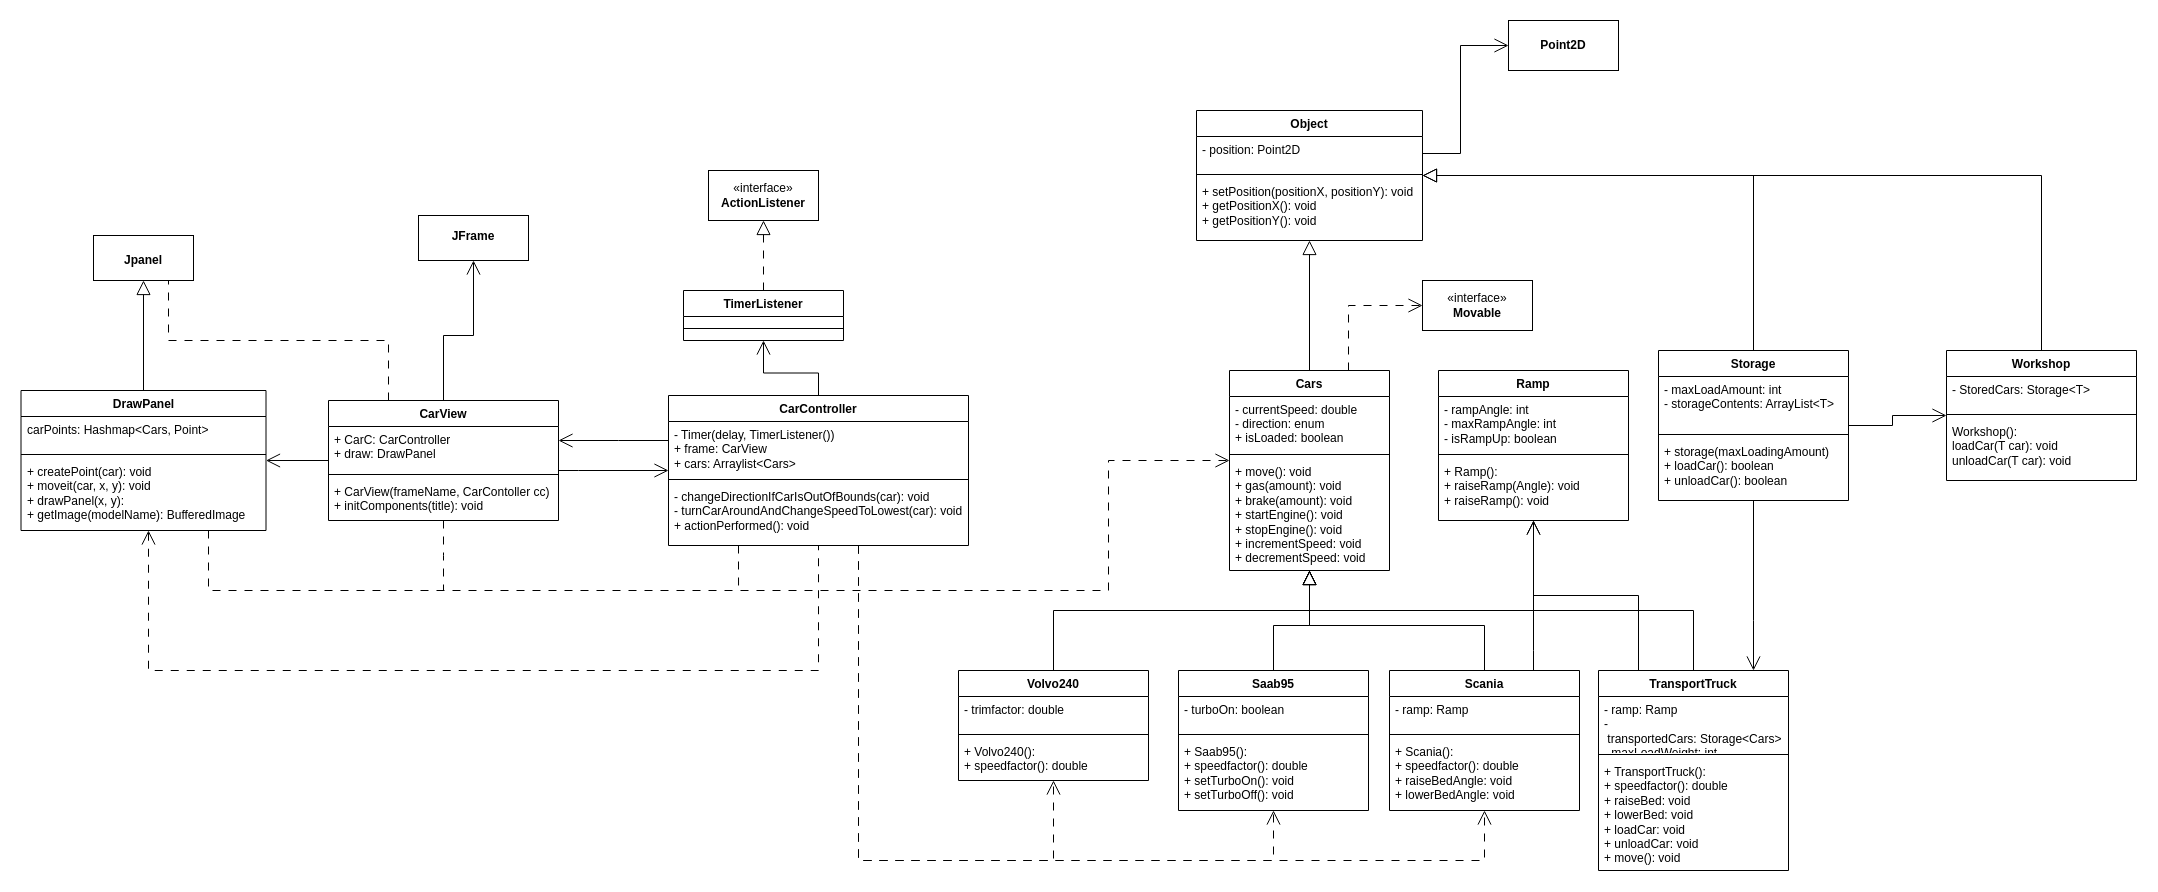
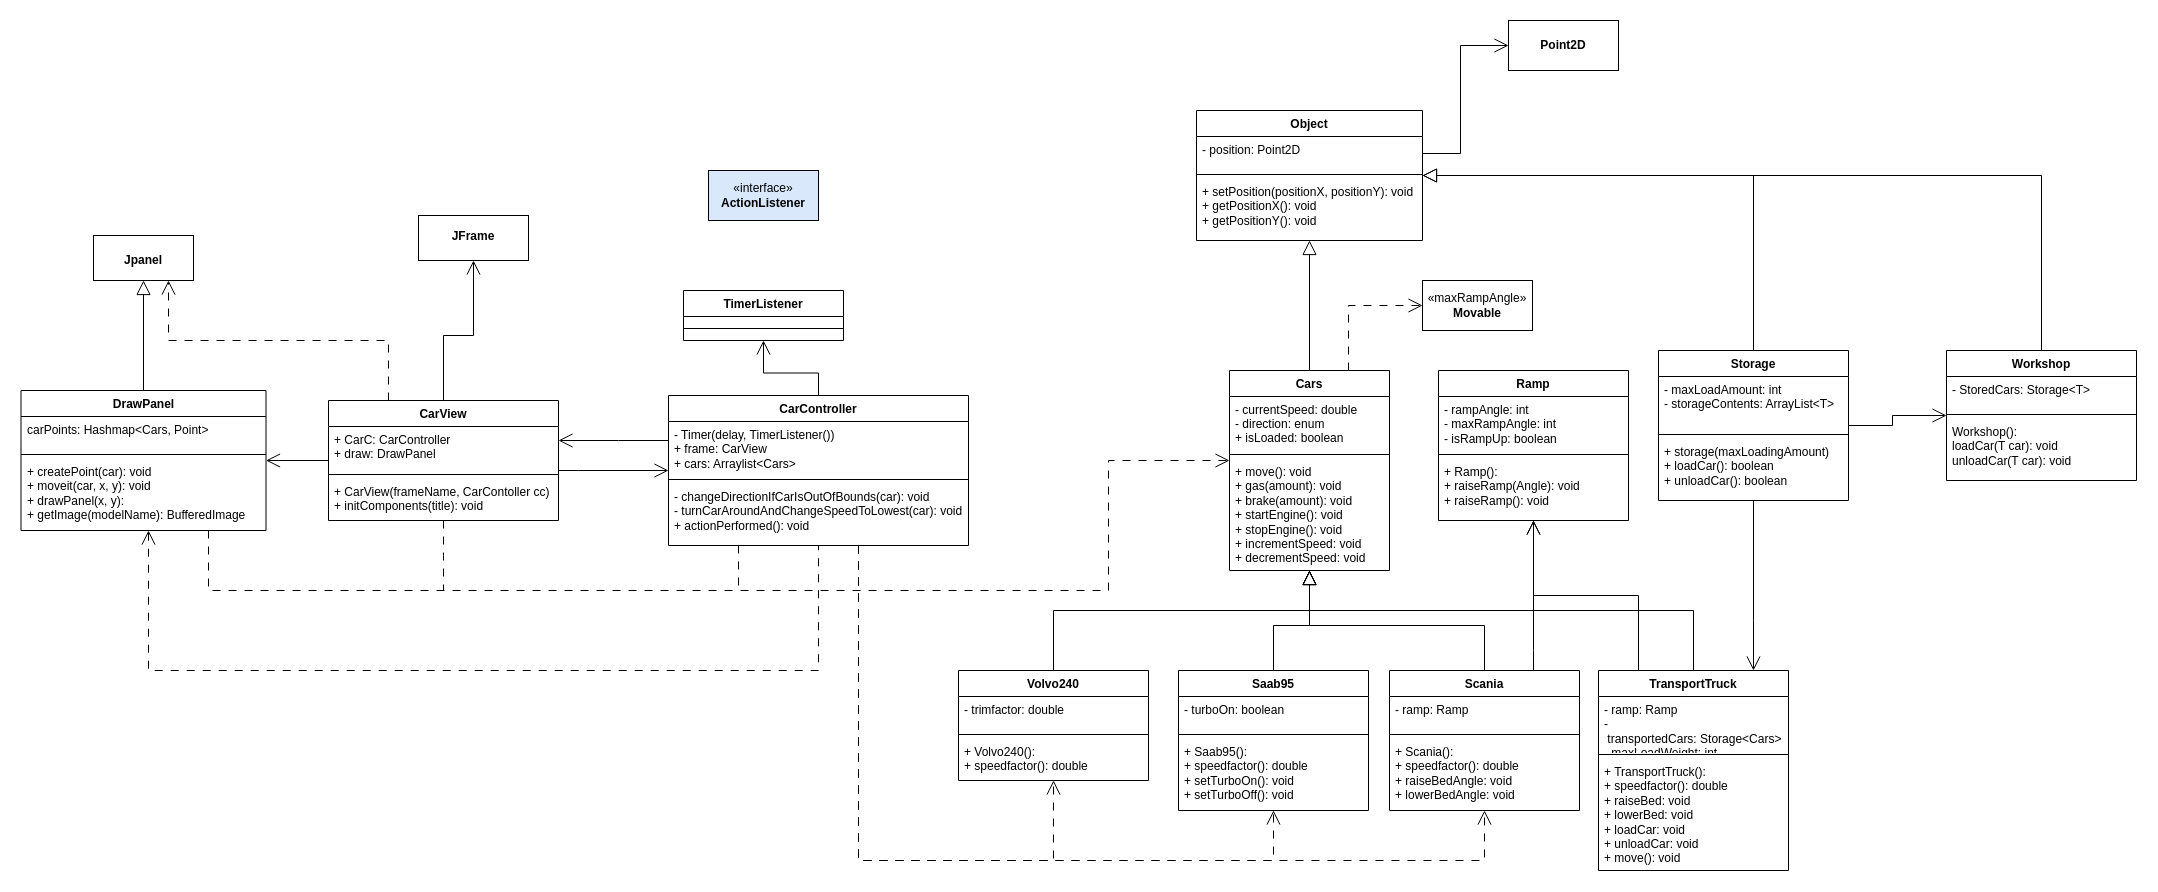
node "«interface» ActionListener": fillcolor #ffffff -> #dae8fc
edge "TimerListener" -> "«interface» ActionListener": removed
edge "Jpanel" -- "CarView": arrowhead none -> open
node "«interface» Movable": label "«interface» Movable" -> "«maxRampAngle» Movable"
